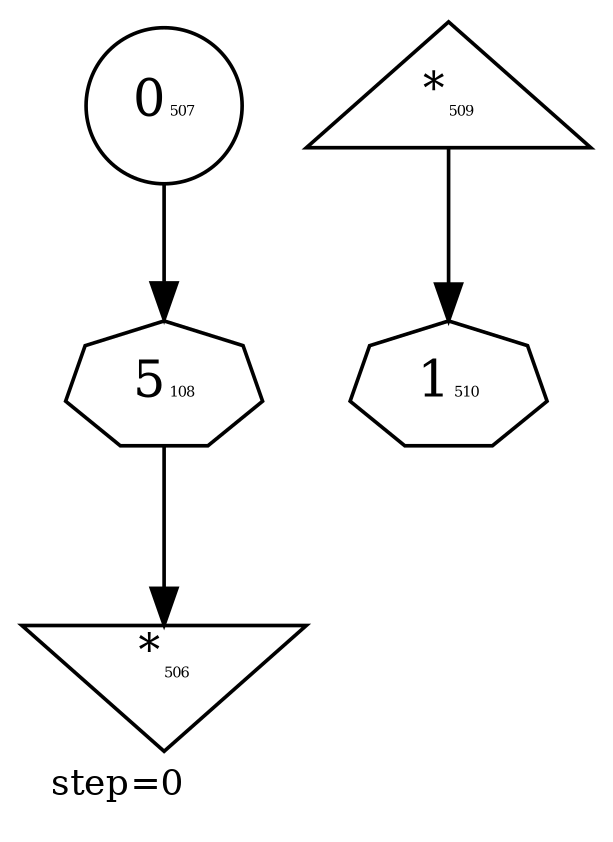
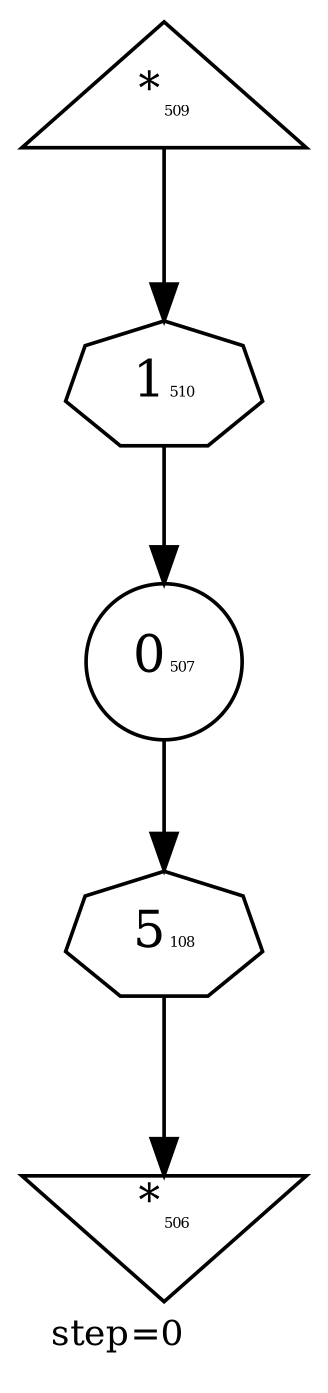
edge "1" -> "0": added
